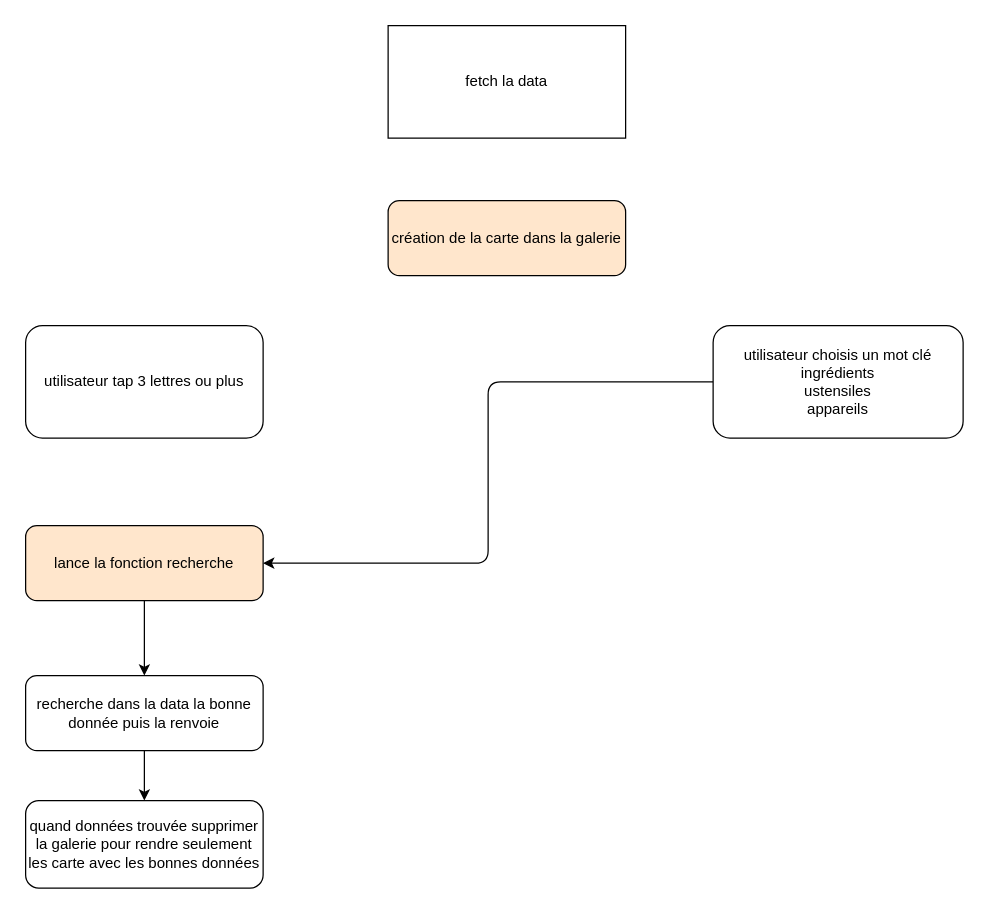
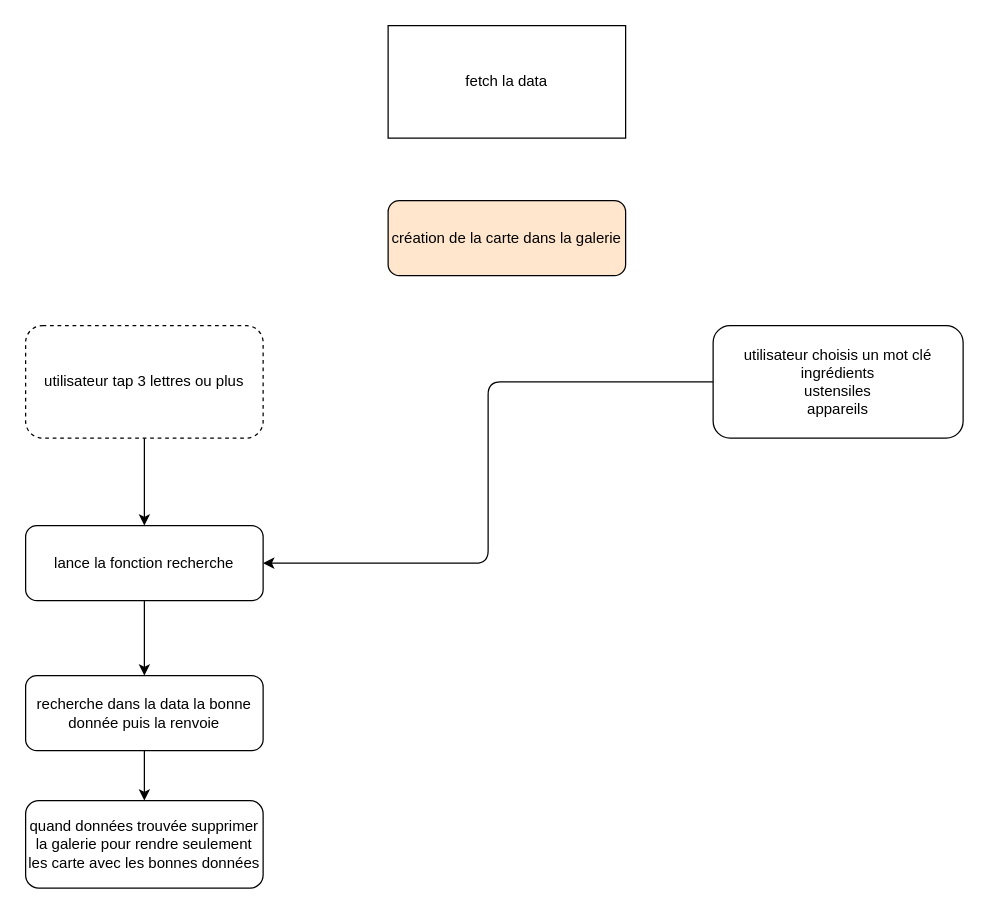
node "utilisateur tap 3 lettres ou plus": style solid -> dashed
edge "utilisateur tap 3 lettres ou plus" -> "lance la fonction recherche": added
node "lance la fonction recherche": fillcolor #ffe6cc -> #ffffff
